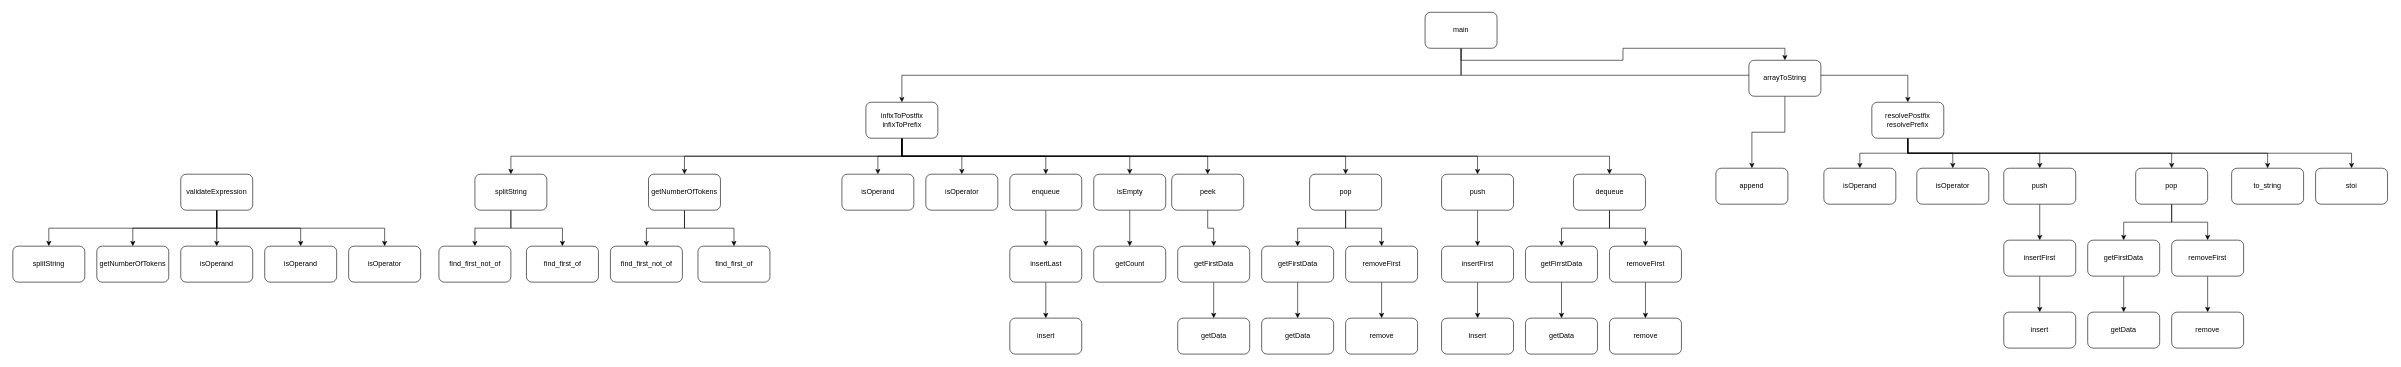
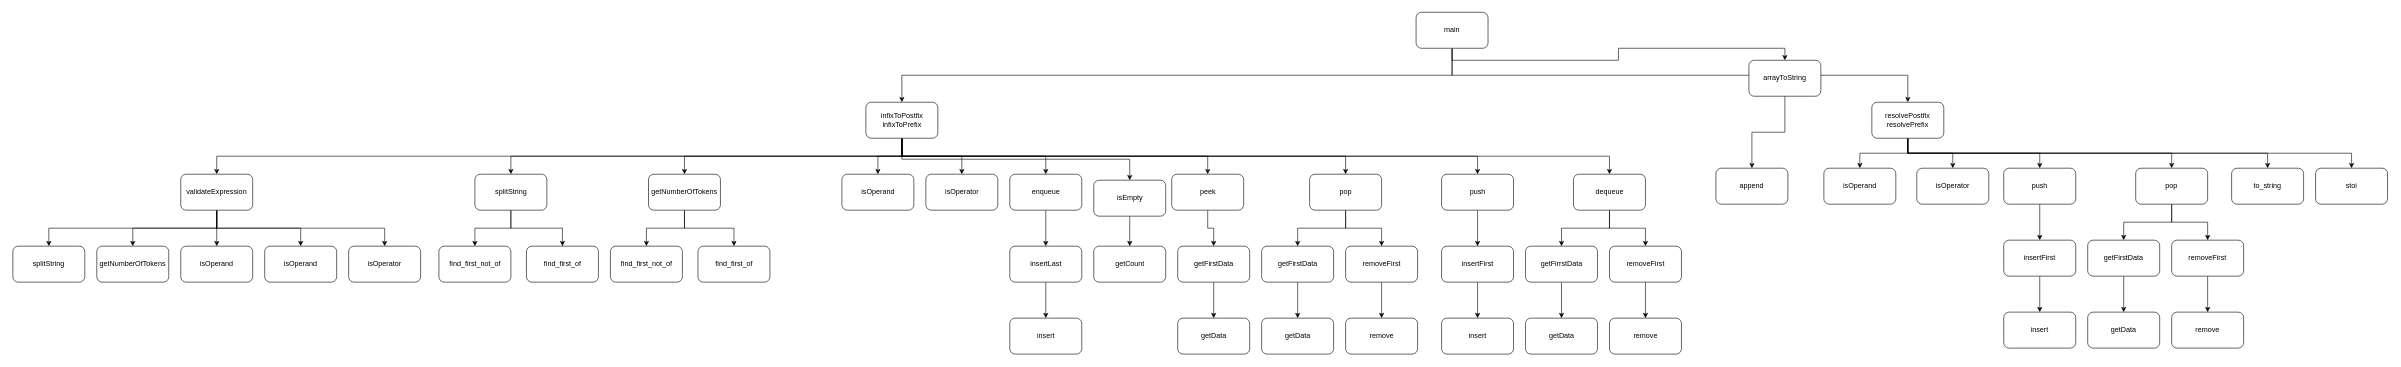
node "main": moved (1461, 30) -> (1452, 30)
edge "infixToPostfix infixToPrefix" -> "validateExpression": added
node "isEmpty": moved (1130, 192) -> (1130, 198)
